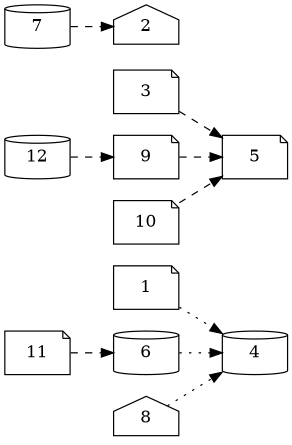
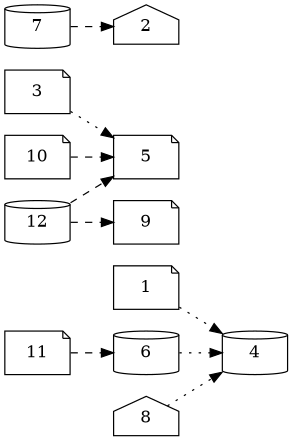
edge "3" -> "5": style dashed -> dotted
edge "9" -> "5": now "12" -> "5"
